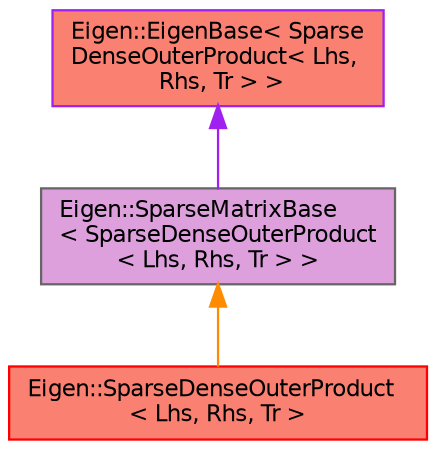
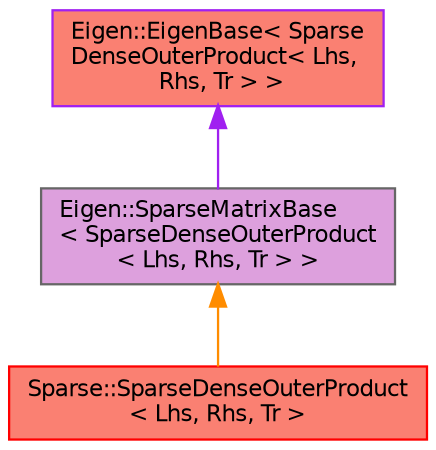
node "Eigen::SparseDenseOuterProduct < Lhs, Rhs, Tr >": label "Eigen::SparseDenseOuterProduct < Lhs, Rhs, Tr >" -> "Sparse::SparseDenseOuterProduct < Lhs, Rhs, Tr >"
